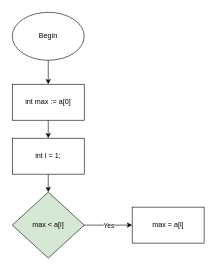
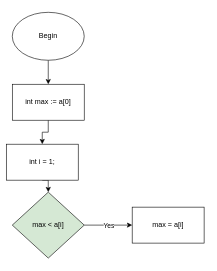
node "int i = 1;": moved (48, 156) -> (42, 162)
